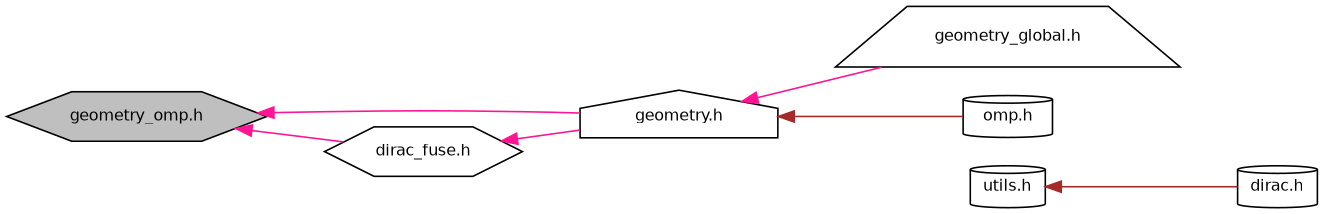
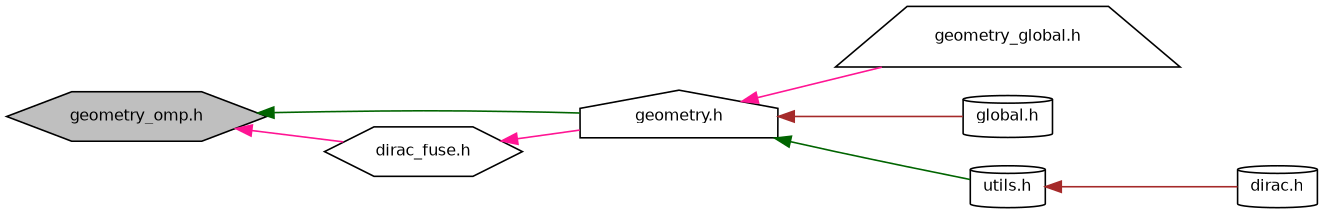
edge "geometry.h" -> "geometry_omp.h": color deeppink -> darkgreen
node "omp.h": label "omp.h" -> "global.h"
edge "utils.h" -> "geometry.h": added
